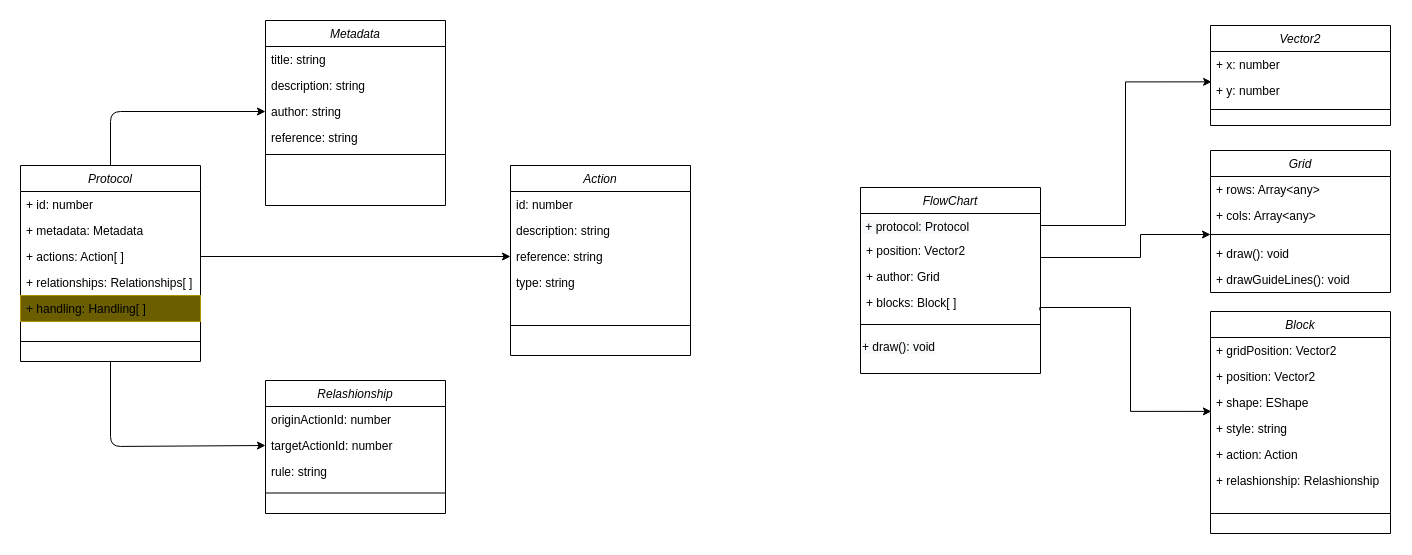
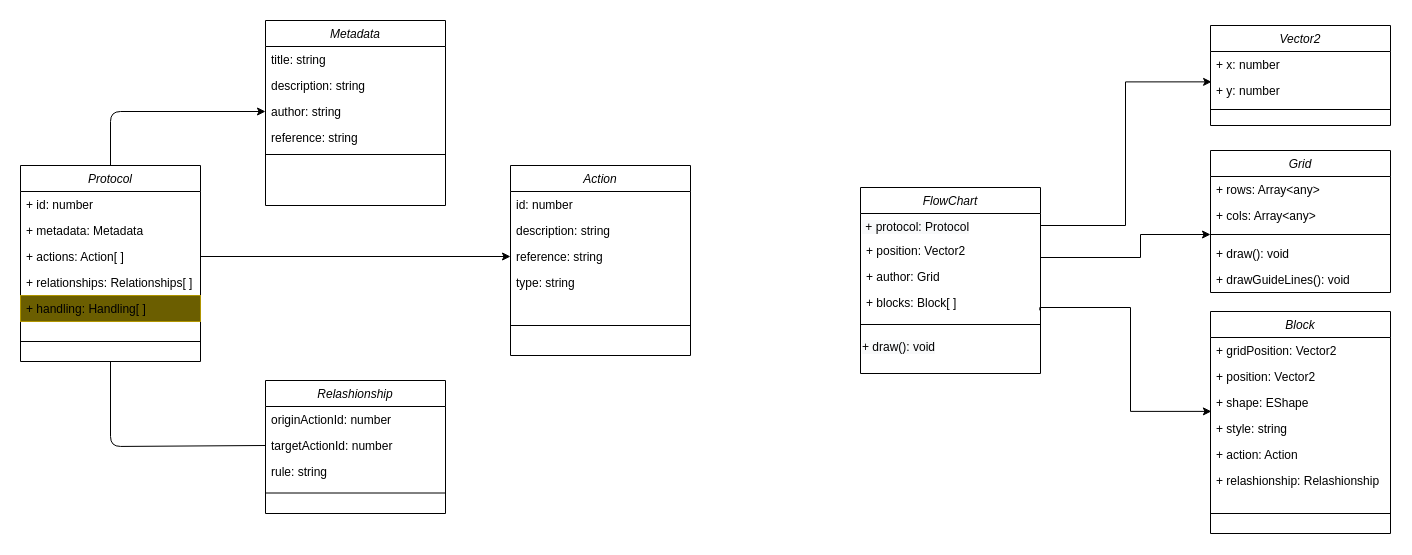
edge "Protocol" -> "targetActionId: number": arrowhead classic -> none
